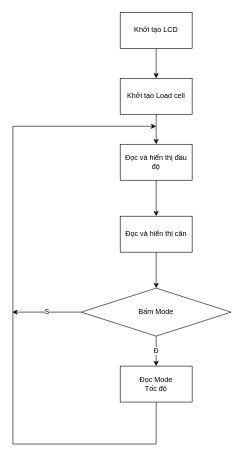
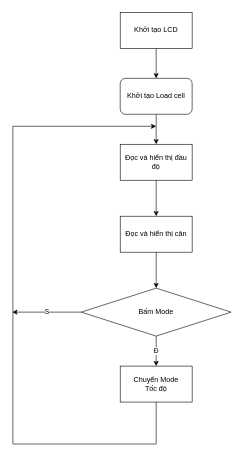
node "Khởi tạo Load cell": shape rectangle -> rounded rectangle
node "Đọc Mode Tốc độ": label "Đọc Mode Tốc độ" -> "Chuyển Mode Tốc độ"
